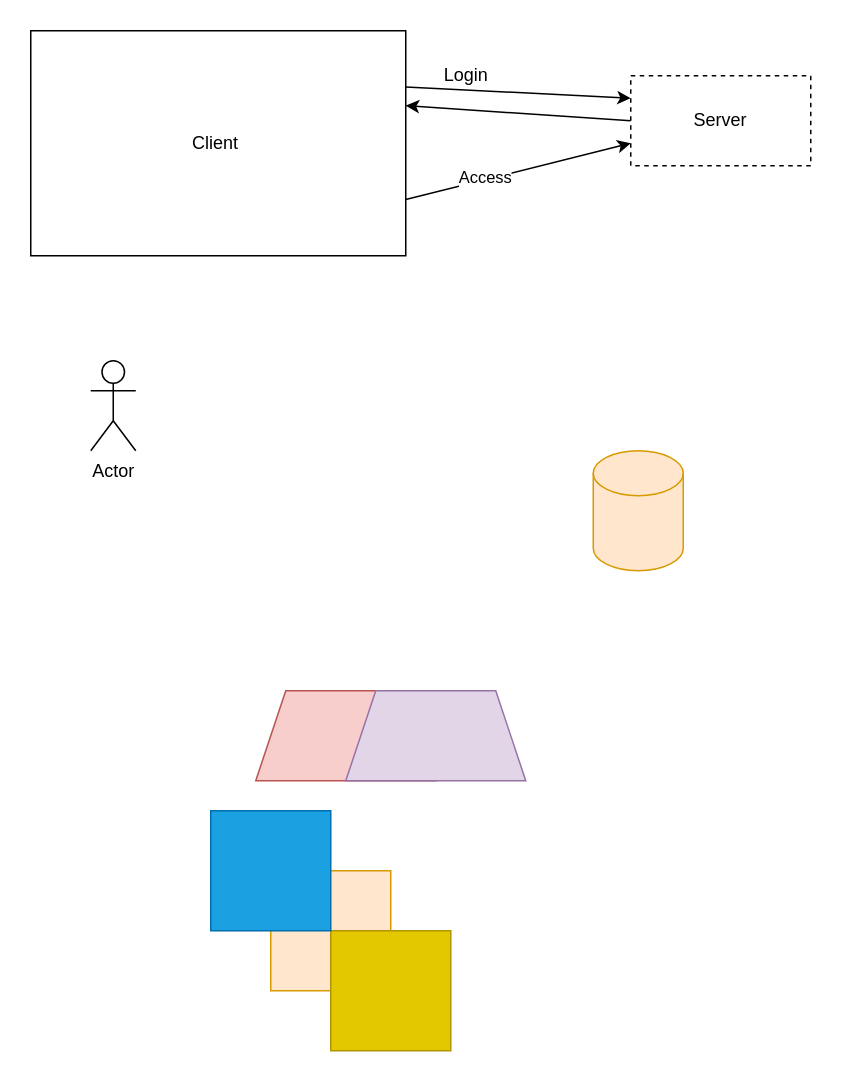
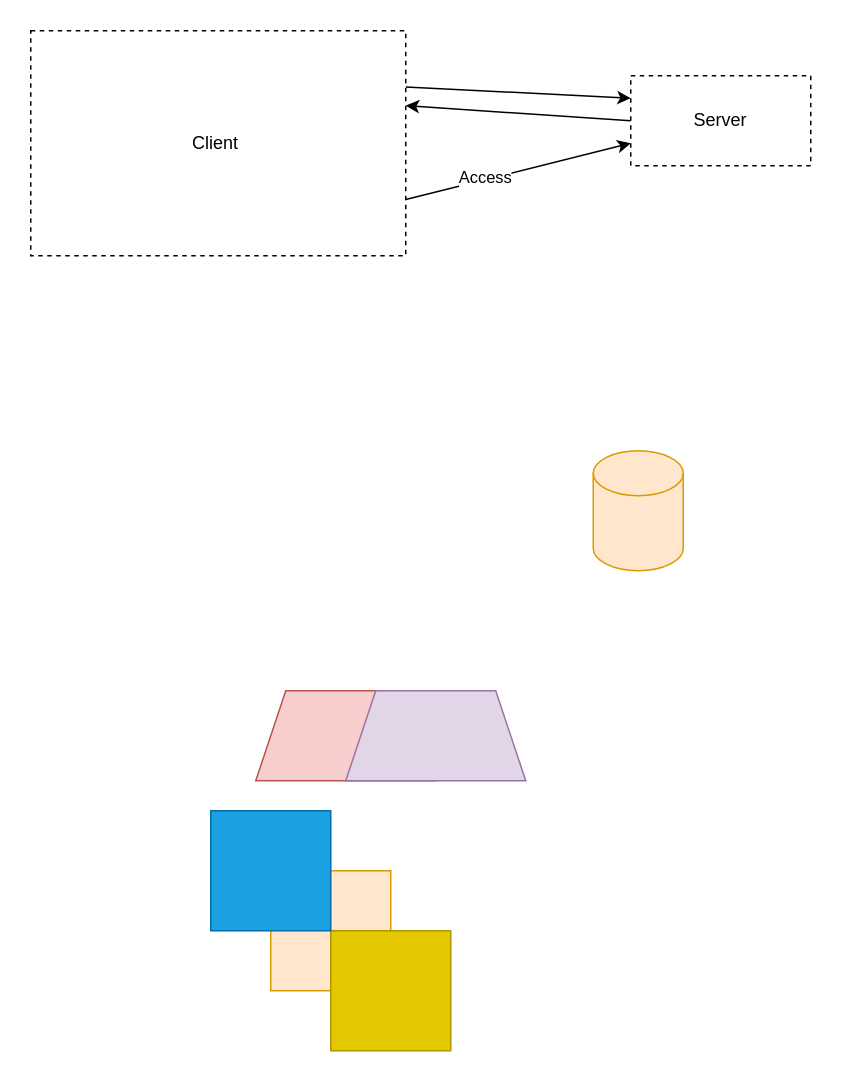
node "Login": removed
node "Client": style solid -> dashed
node "Actor": removed
